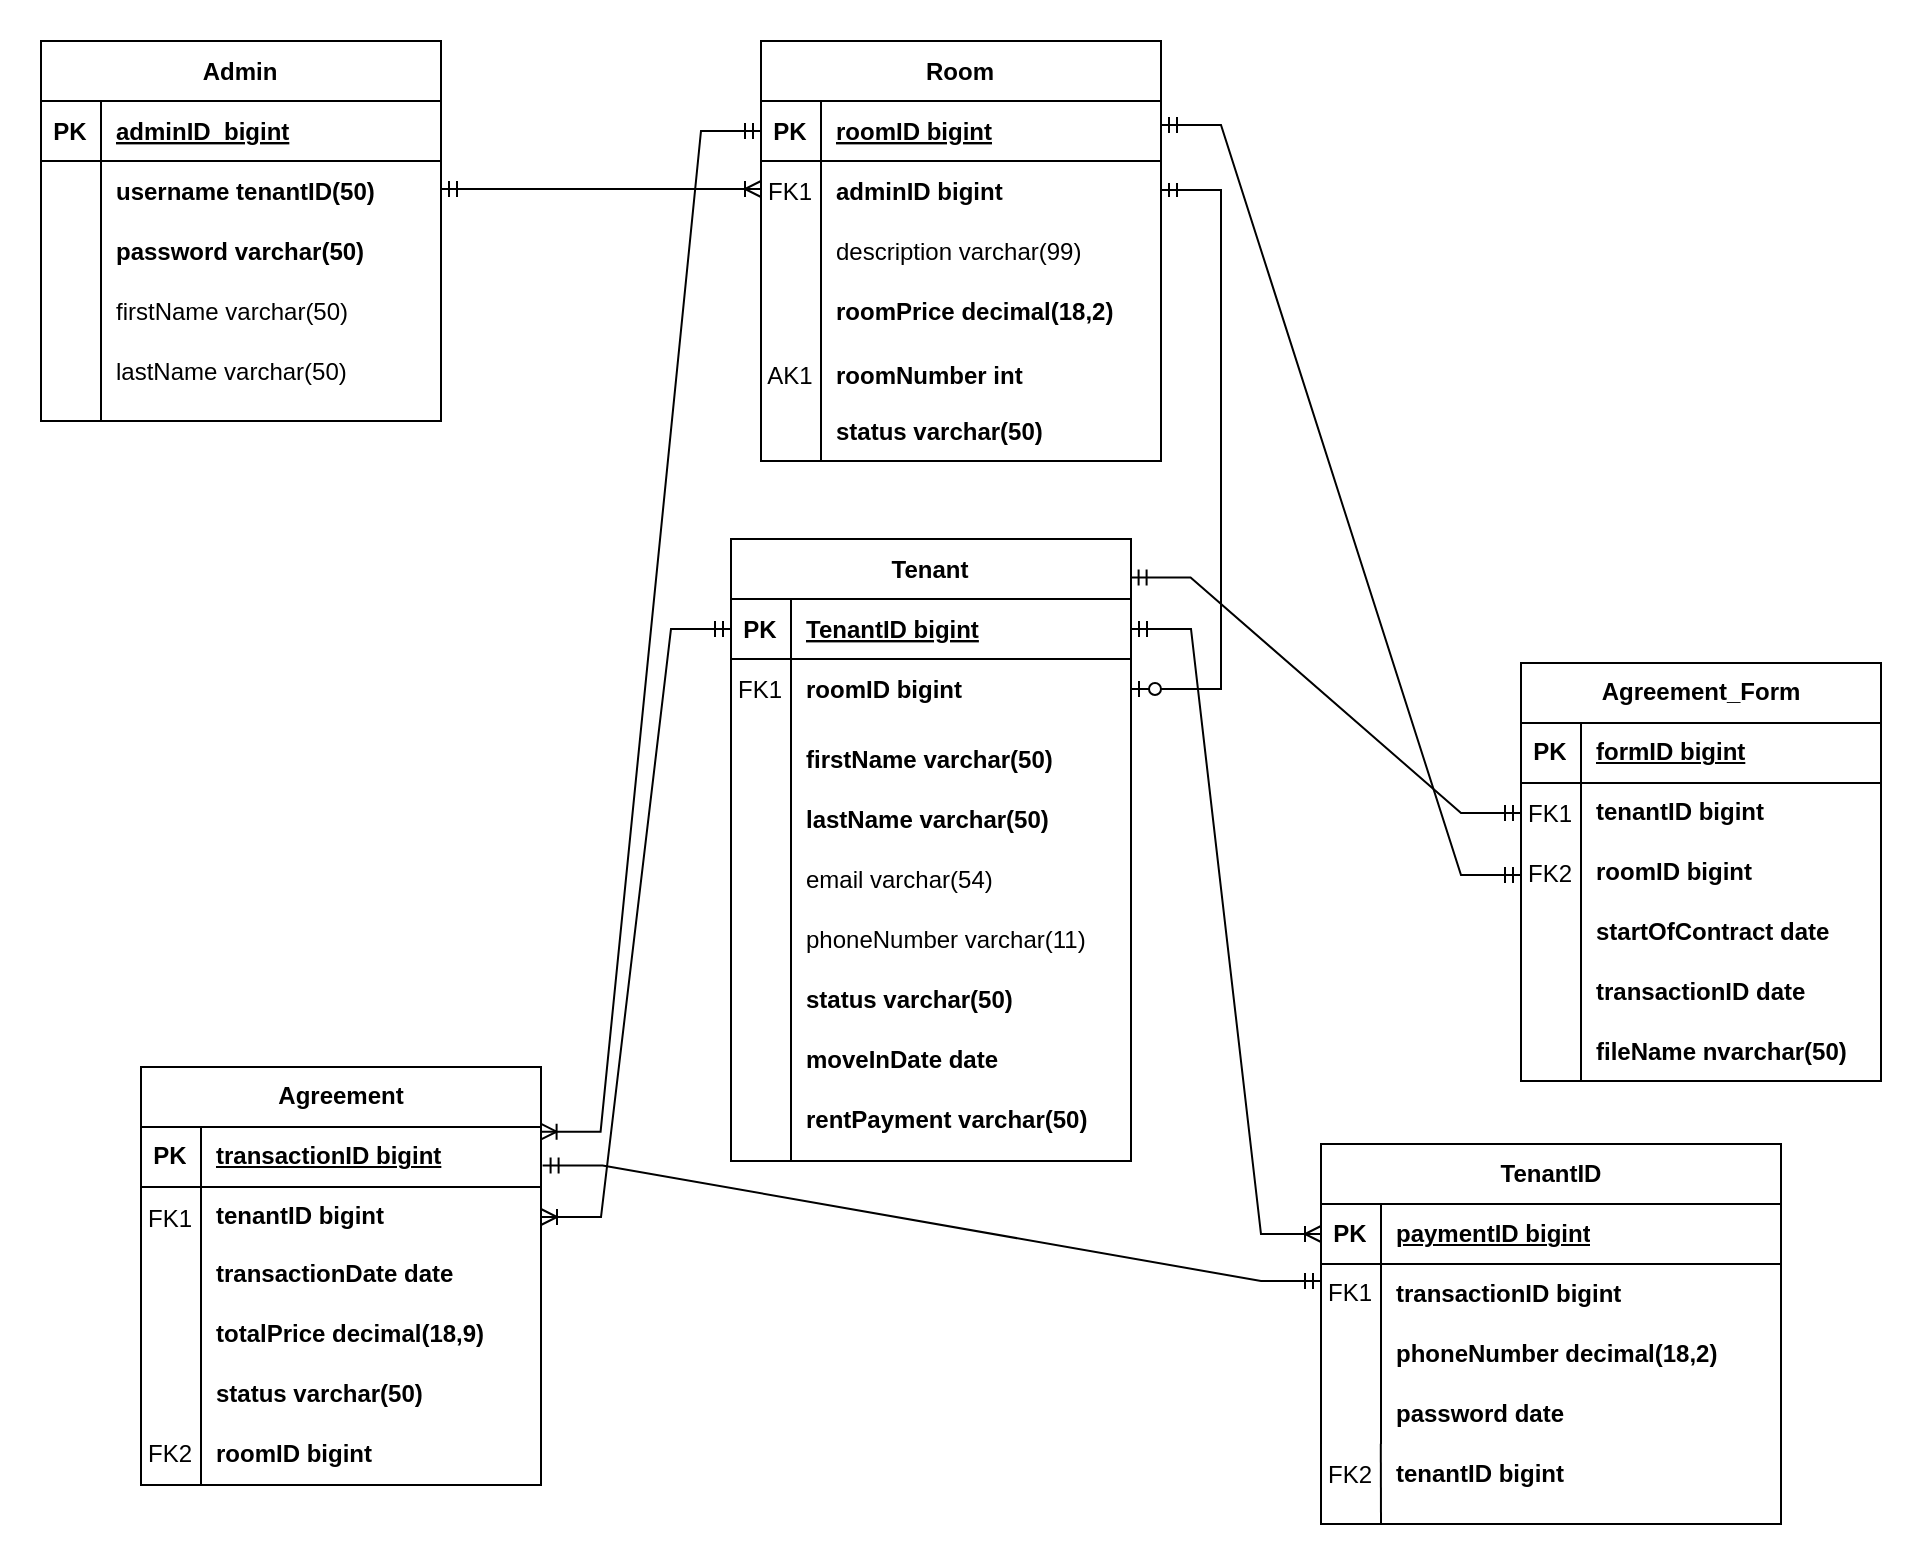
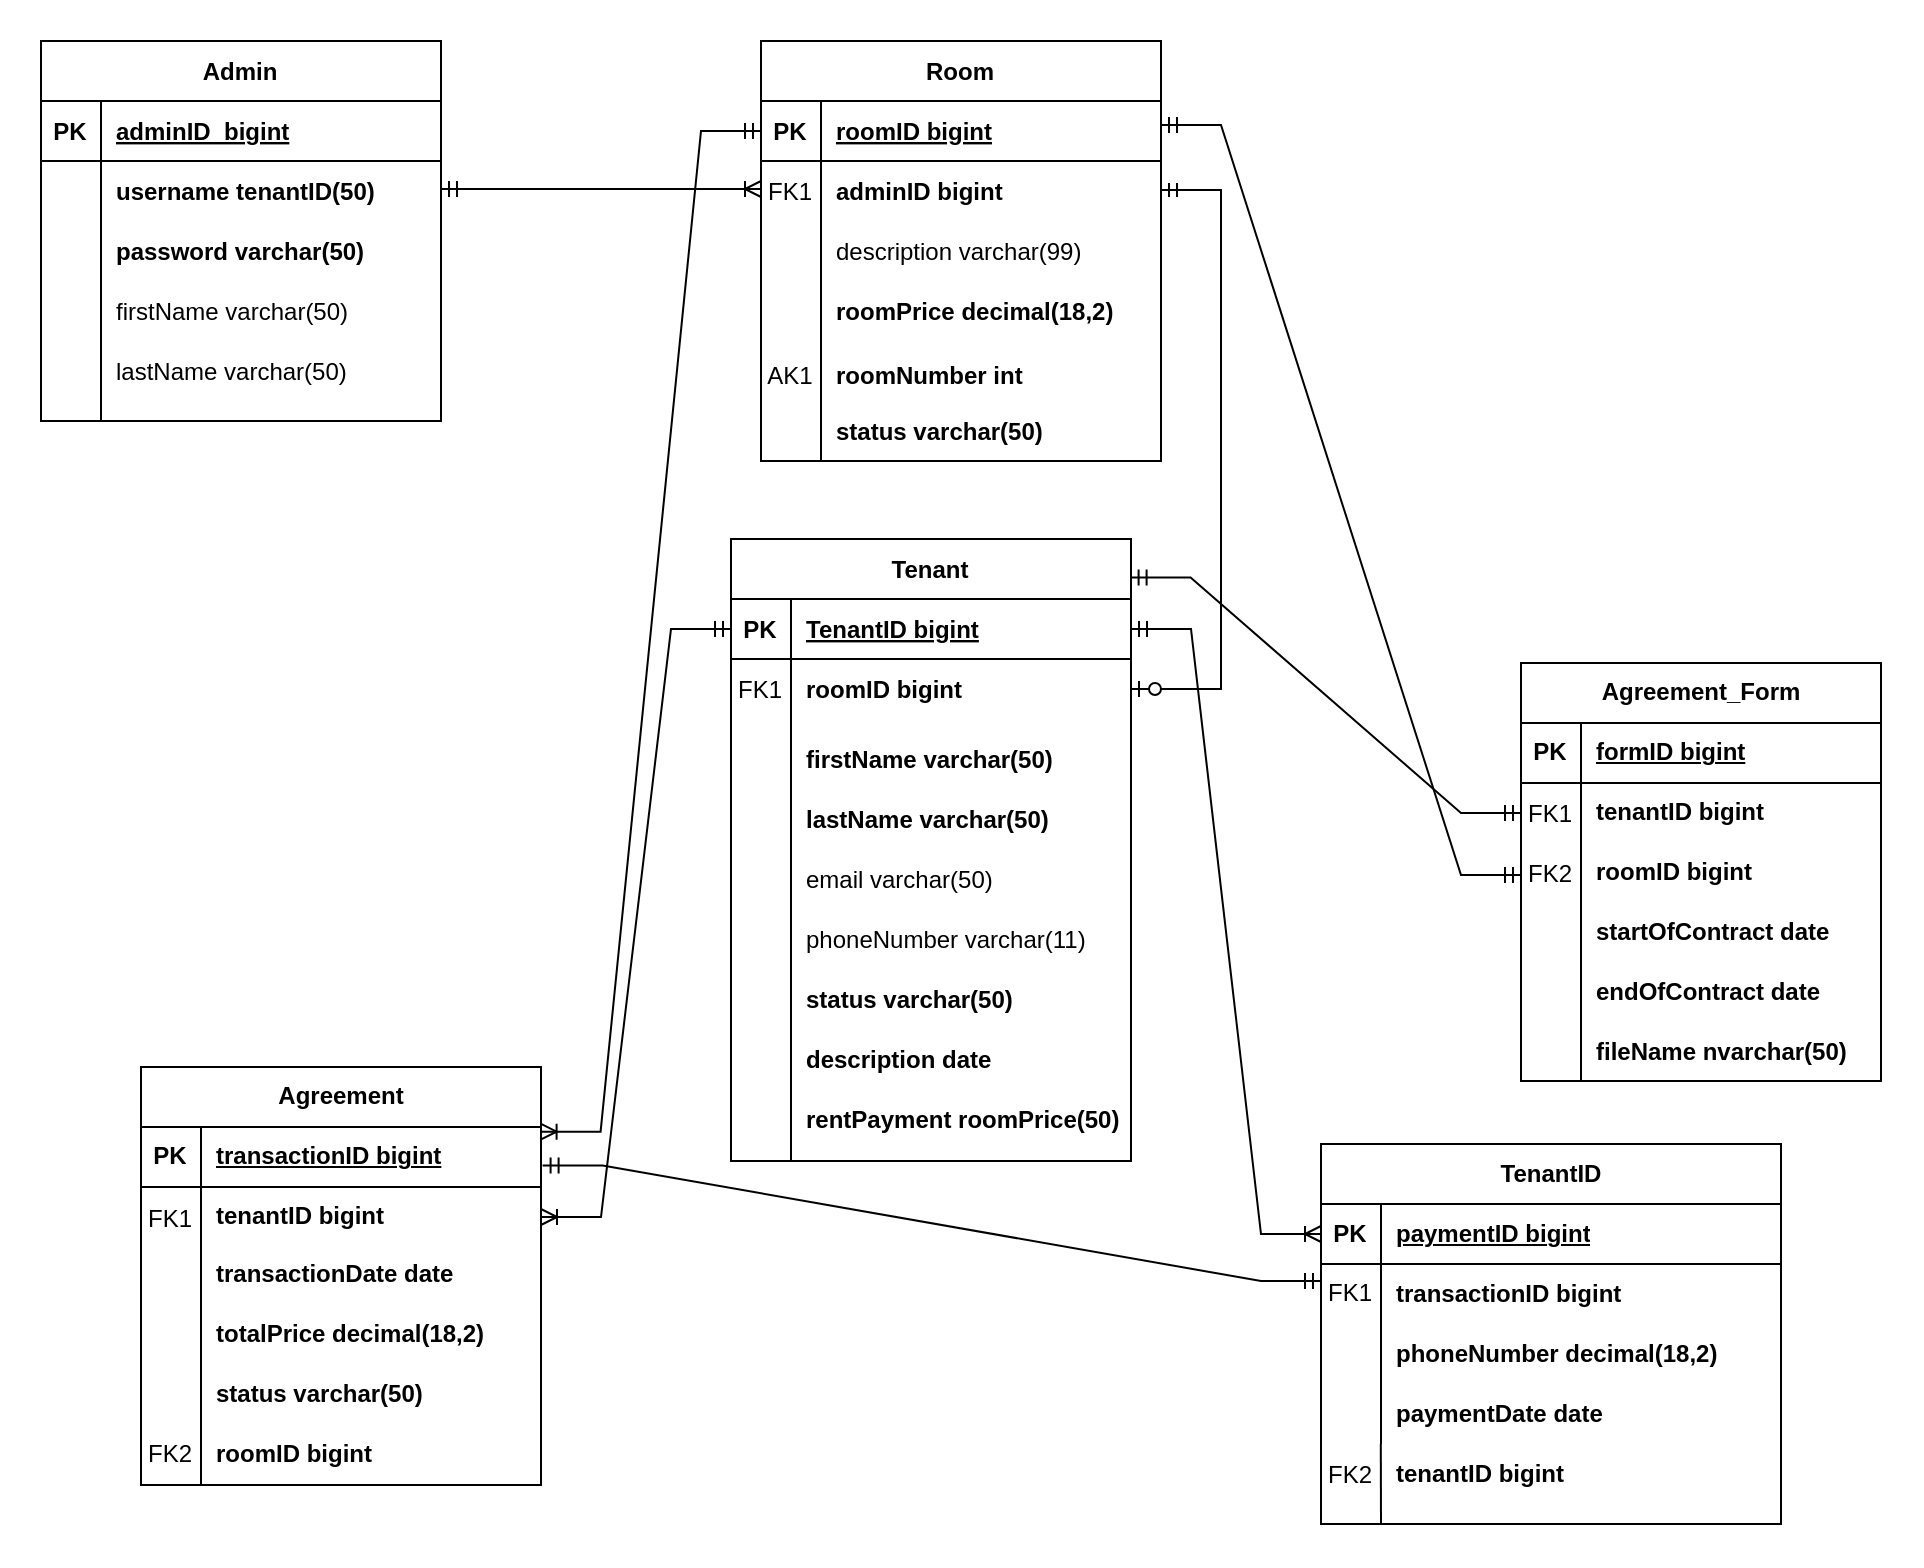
node "email varchar(54)": label "email varchar(54)" -> "email varchar(50)"
node "transactionID date": label "transactionID date" -> "endOfContract date"
node "moveInDate date": label "moveInDate date" -> "description date"
node "rentPayment varchar(50)": label "rentPayment varchar(50)" -> "rentPayment roomPrice(50)"
node "totalPrice decimal(18,9)": label "totalPrice decimal(18,9)" -> "totalPrice decimal(18,2)"
node "password date": label "password date" -> "paymentDate date"
